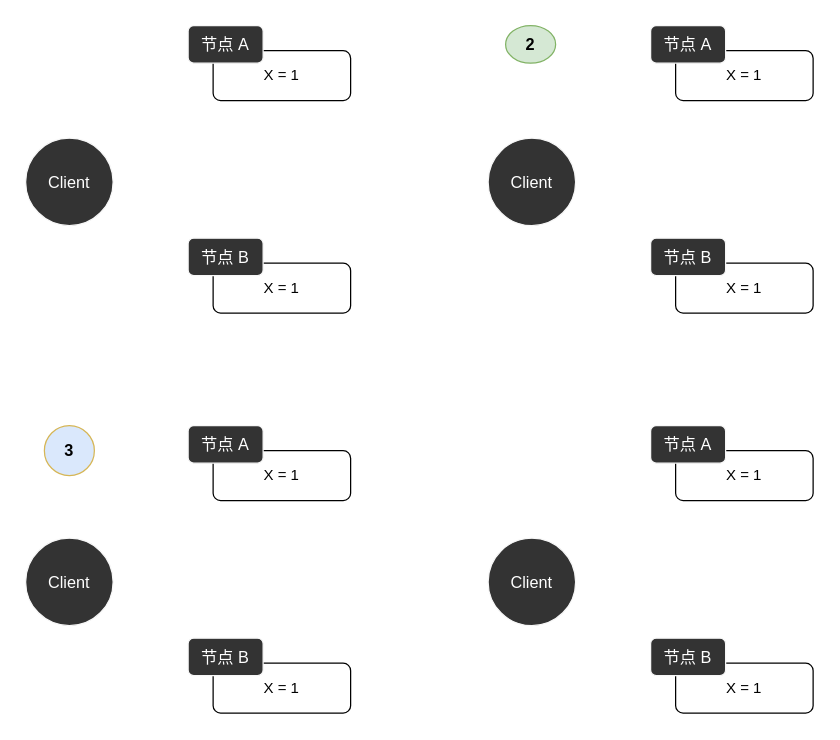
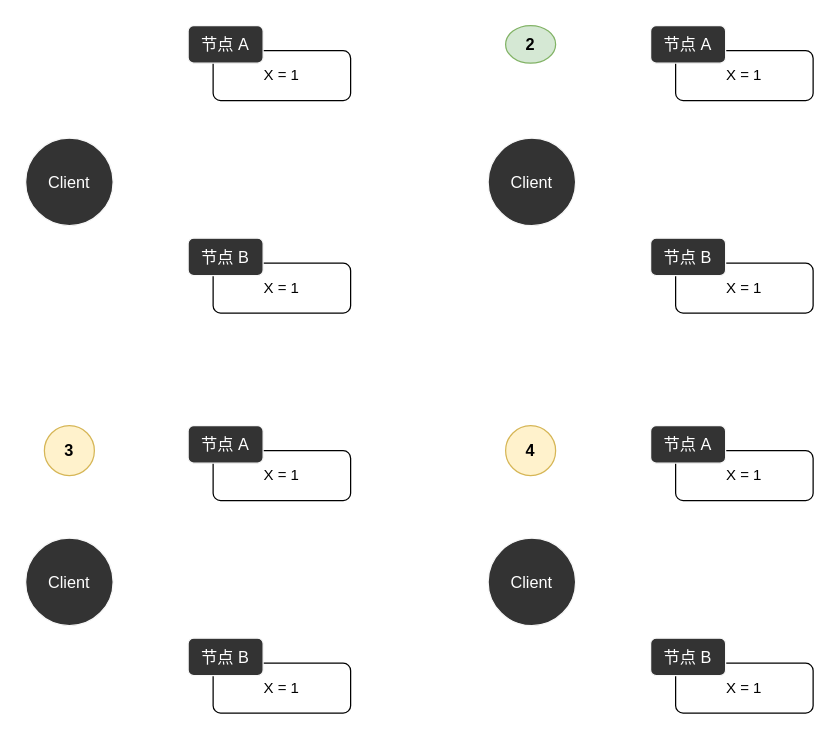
node "3": fillcolor #dae8fc -> #fff2cc
node "4": added
